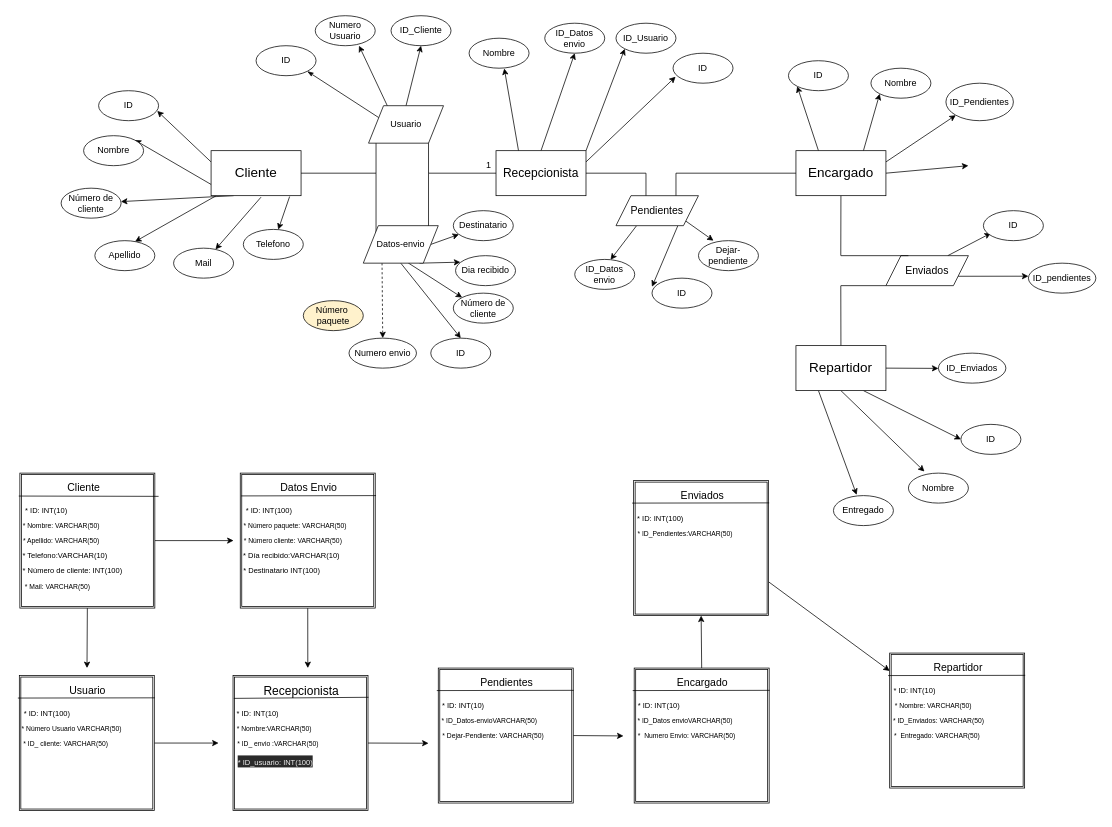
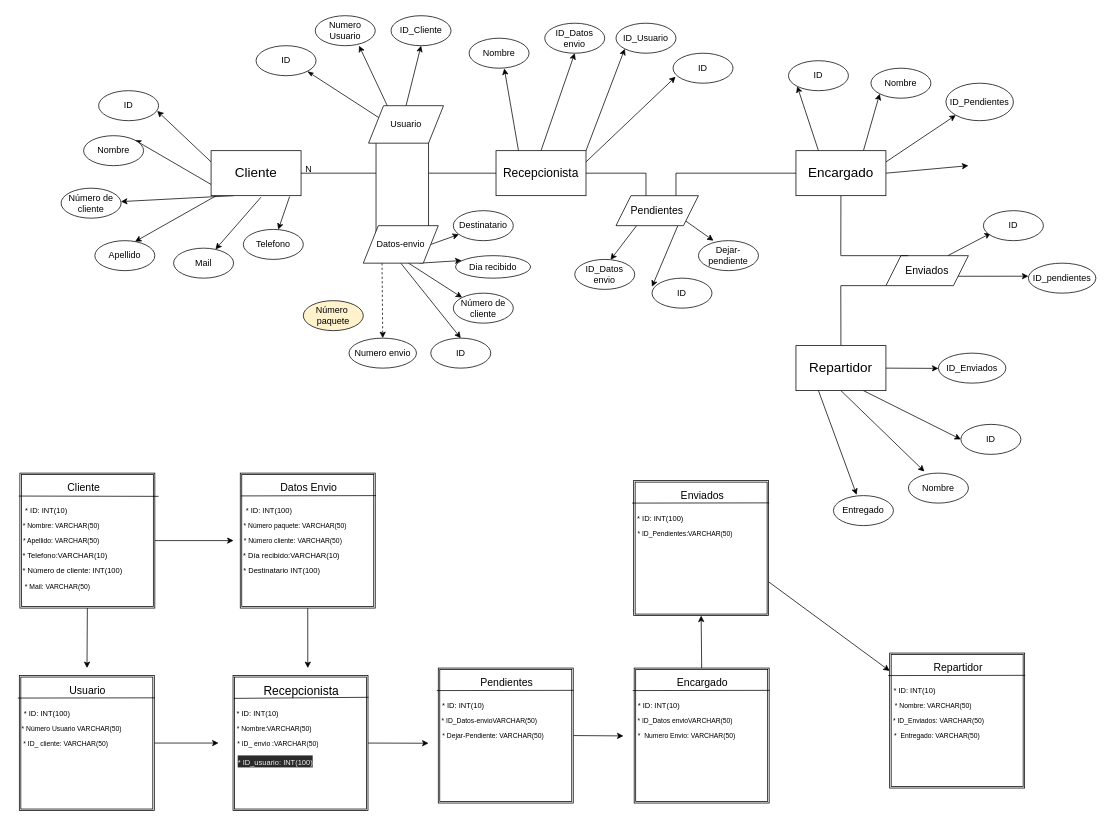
node "1": removed
node "N": added
node "Dia recibido": size 60x30 -> 75x23
